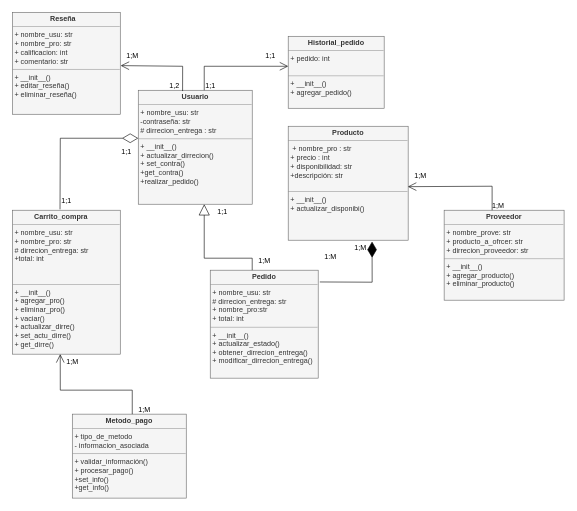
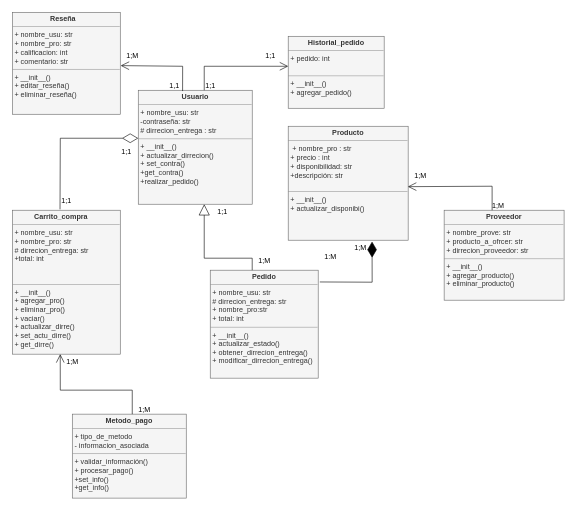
node "1,2": label "1,2" -> "1,1"
